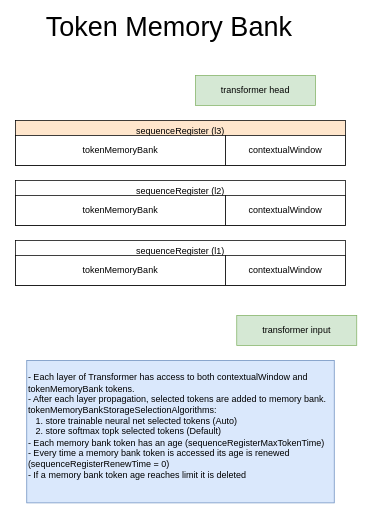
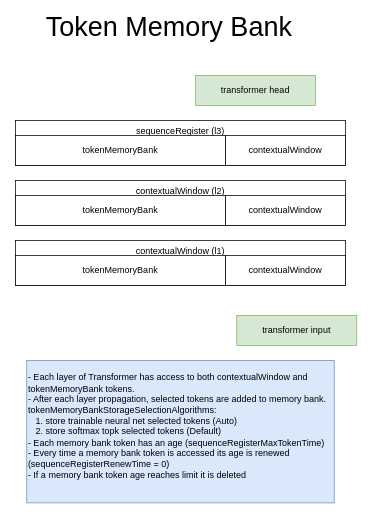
node "sequenceRegister (l3)": fillcolor #ffe6cc -> #ffffff
node "sequenceRegister (l2)": label "sequenceRegister (l2)" -> "contextualWindow (l2)"
node "sequenceRegister (l1)": label "sequenceRegister (l1)" -> "contextualWindow (l1)"
